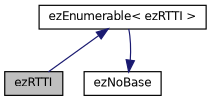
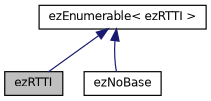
edge "ezEnumerable< ezRTTI >" -> "ezNoBase": reversed
